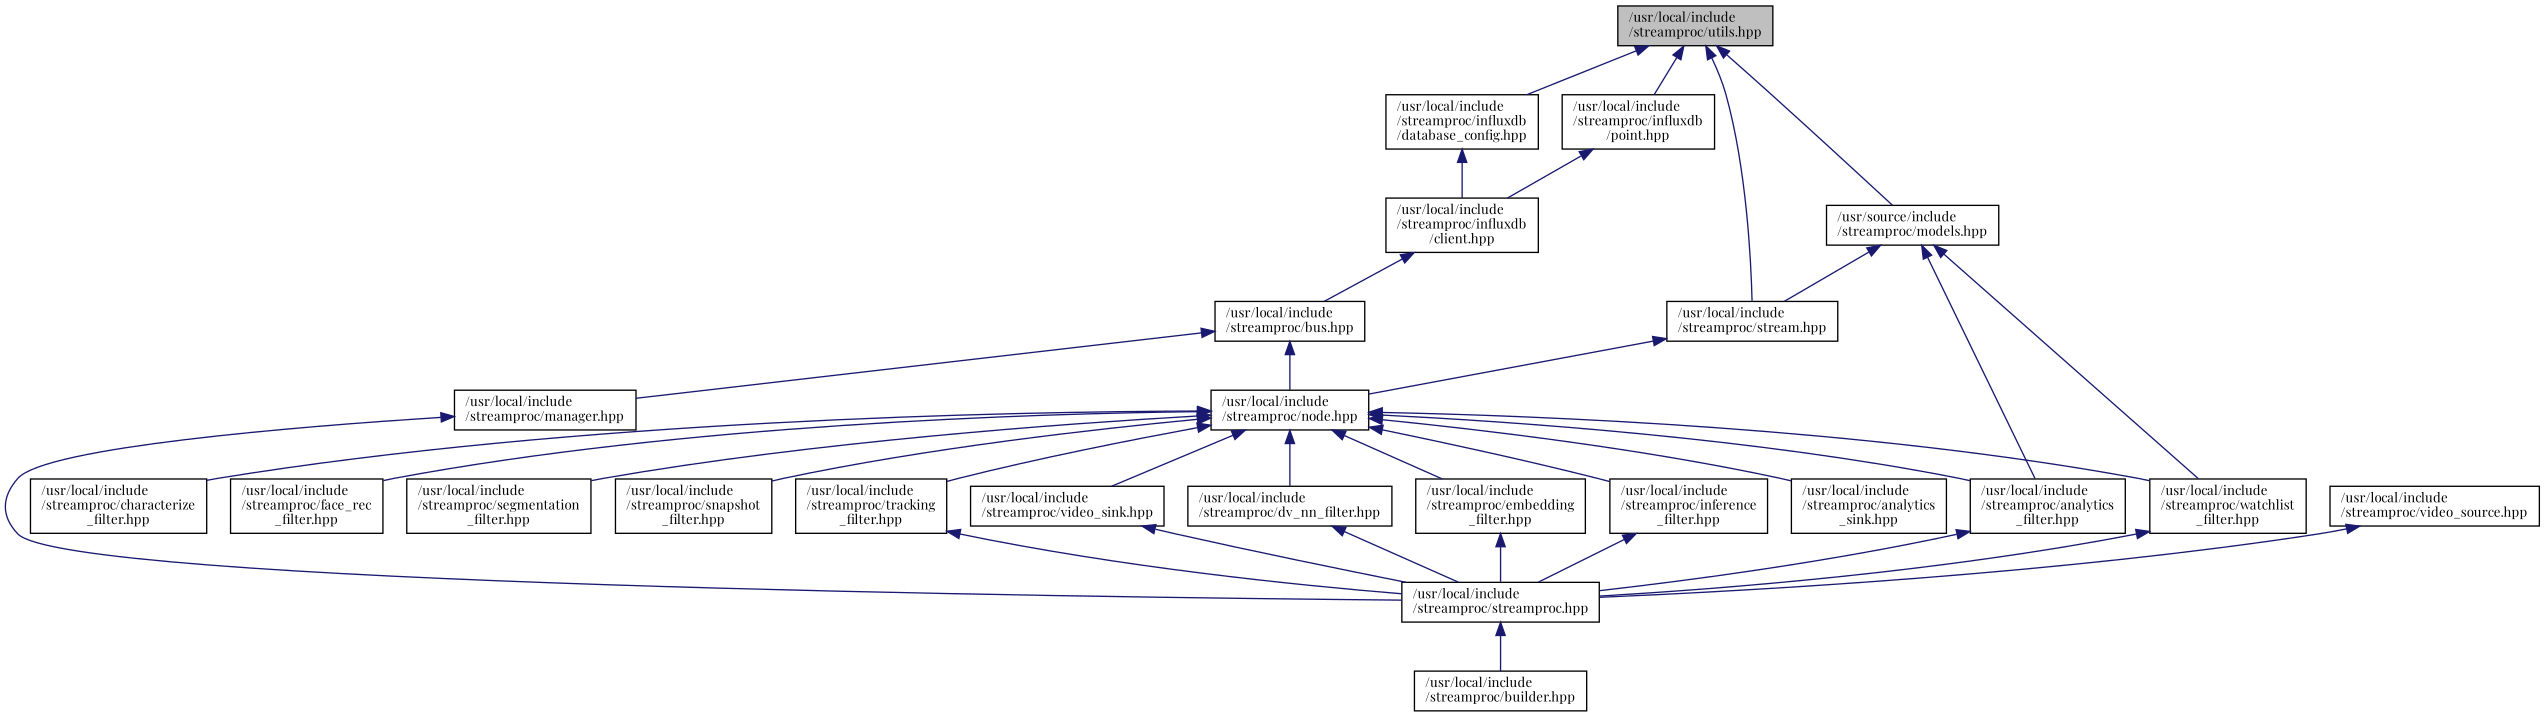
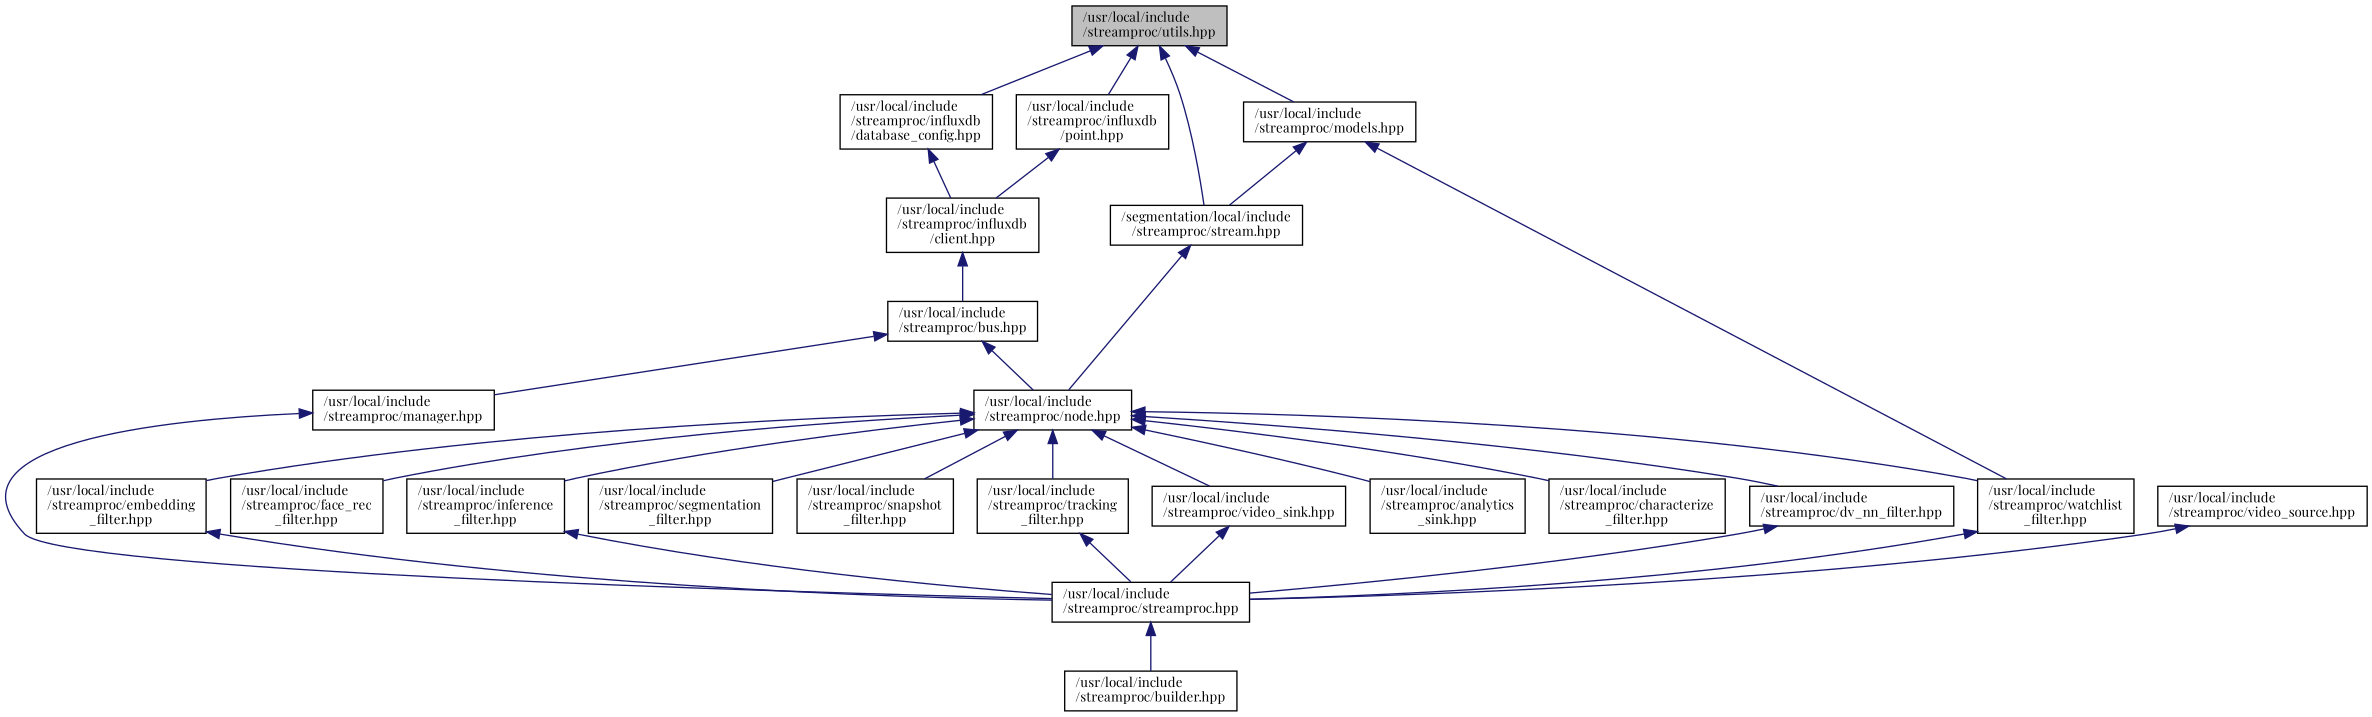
node "/usr/source/include /streamproc/models.hpp": label "/usr/source/include /streamproc/models.hpp" -> "/usr/local/include /streamproc/models.hpp"
node "/usr/local/include /streamproc/stream.hpp": label "/usr/local/include /streamproc/stream.hpp" -> "/segmentation/local/include /streamproc/stream.hpp"
node "/usr/local/include /streamproc/analytics _filter.hpp": removed
